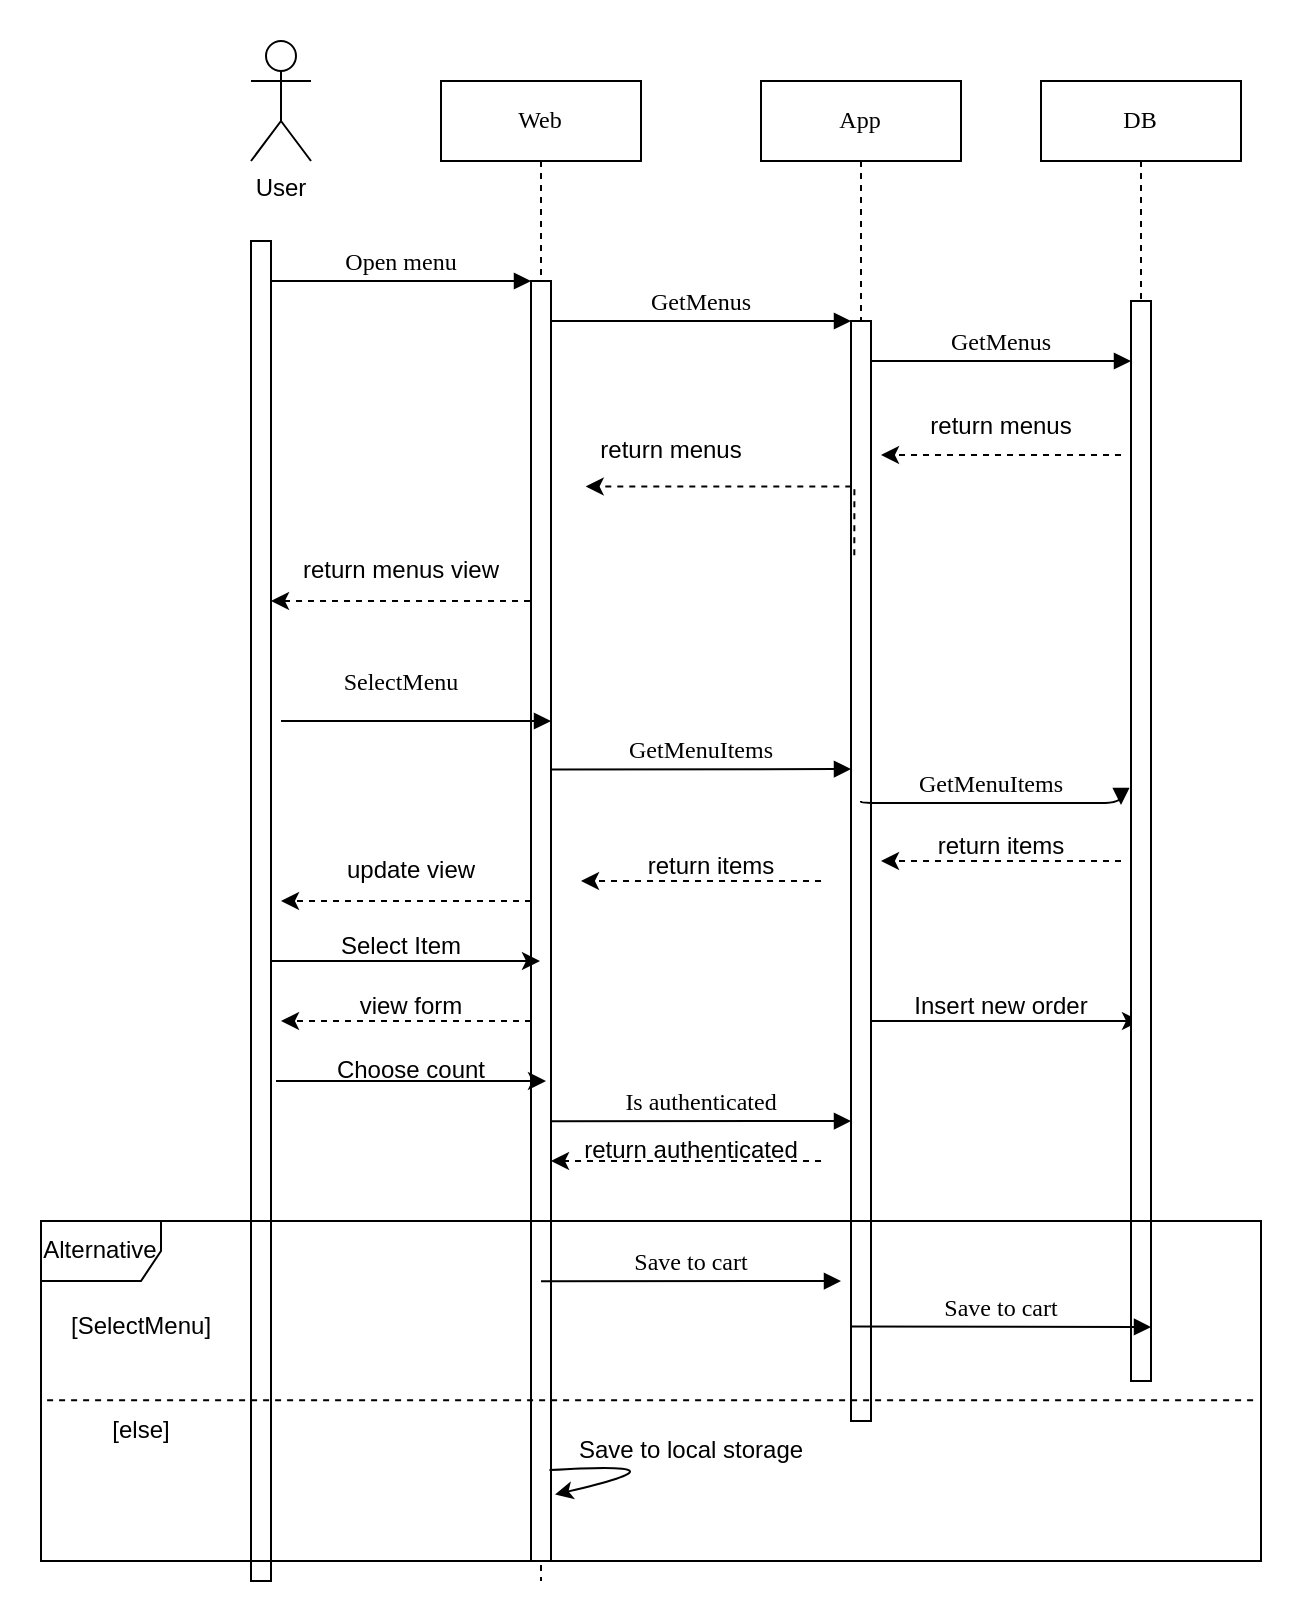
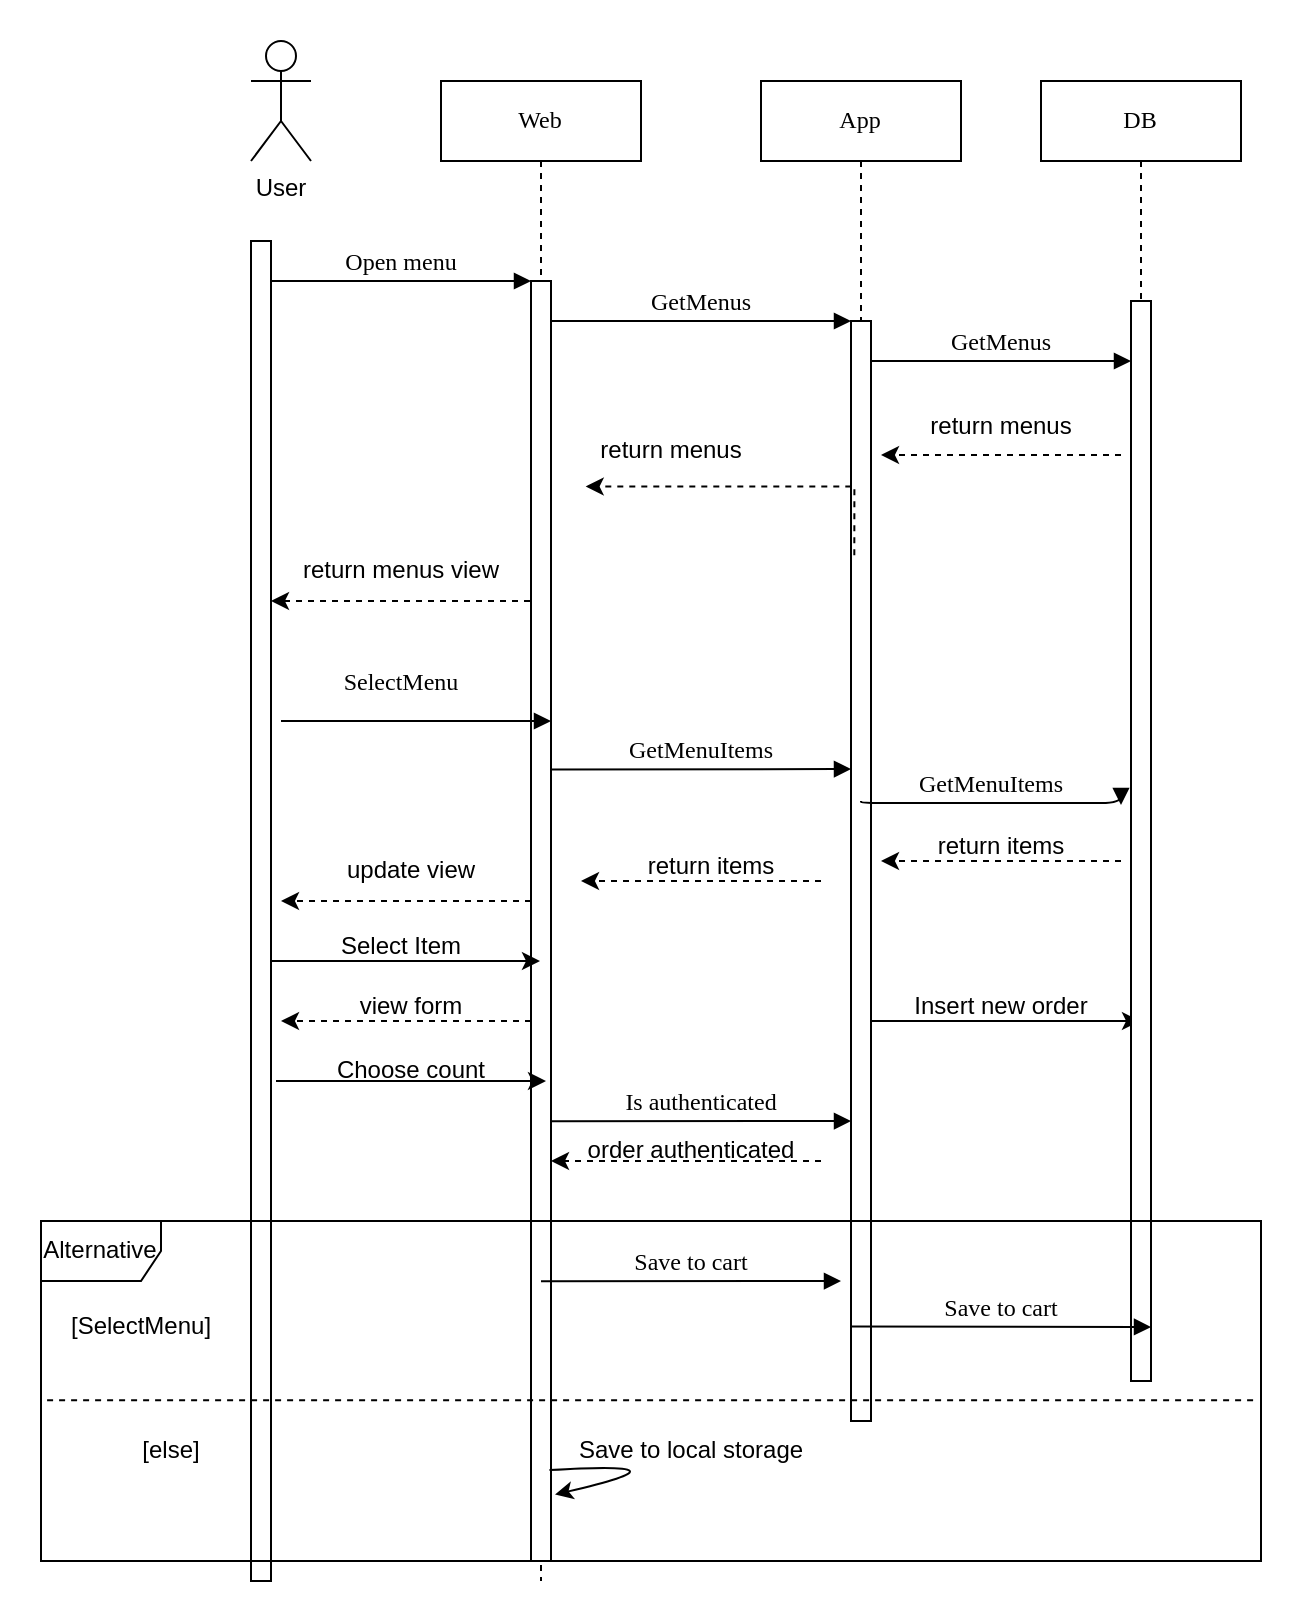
node "return authenticated": label "return authenticated" -> "order authenticated"
node "[else]": moved (141, 1431) -> (171, 1451)
